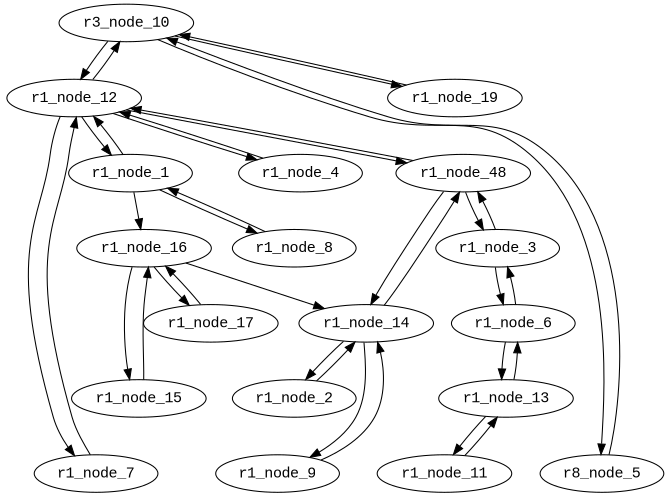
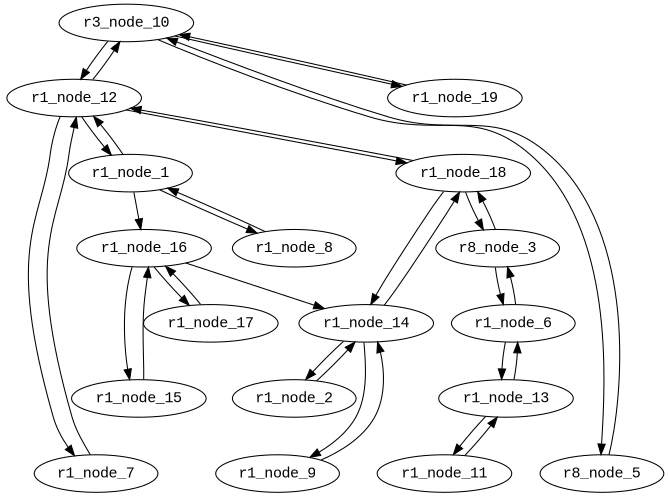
node "r1_node_4": removed
node "r1_node_48": label "r1_node_48" -> "r1_node_18"
node "r1_node_3": label "r1_node_3" -> "r8_node_3"
